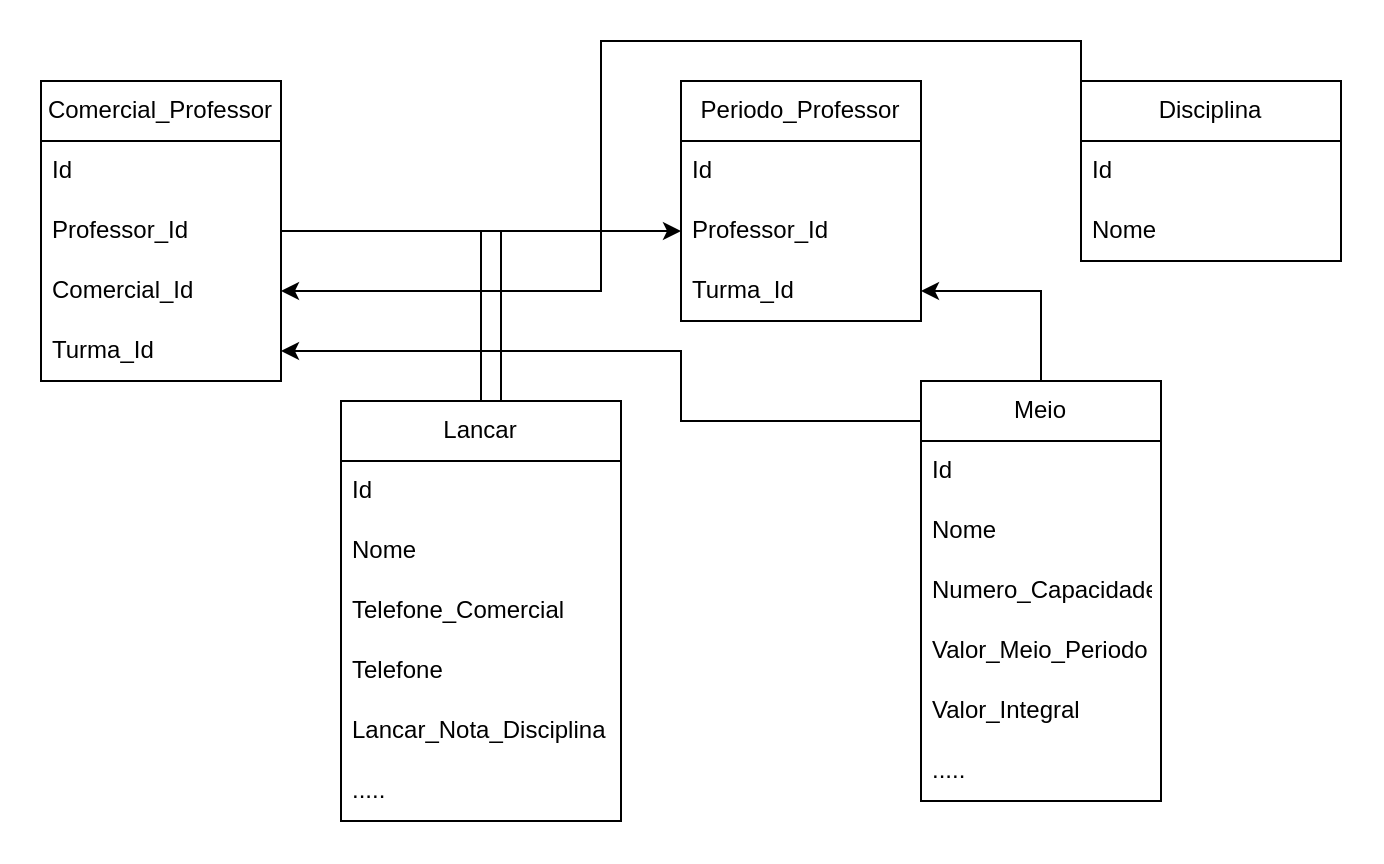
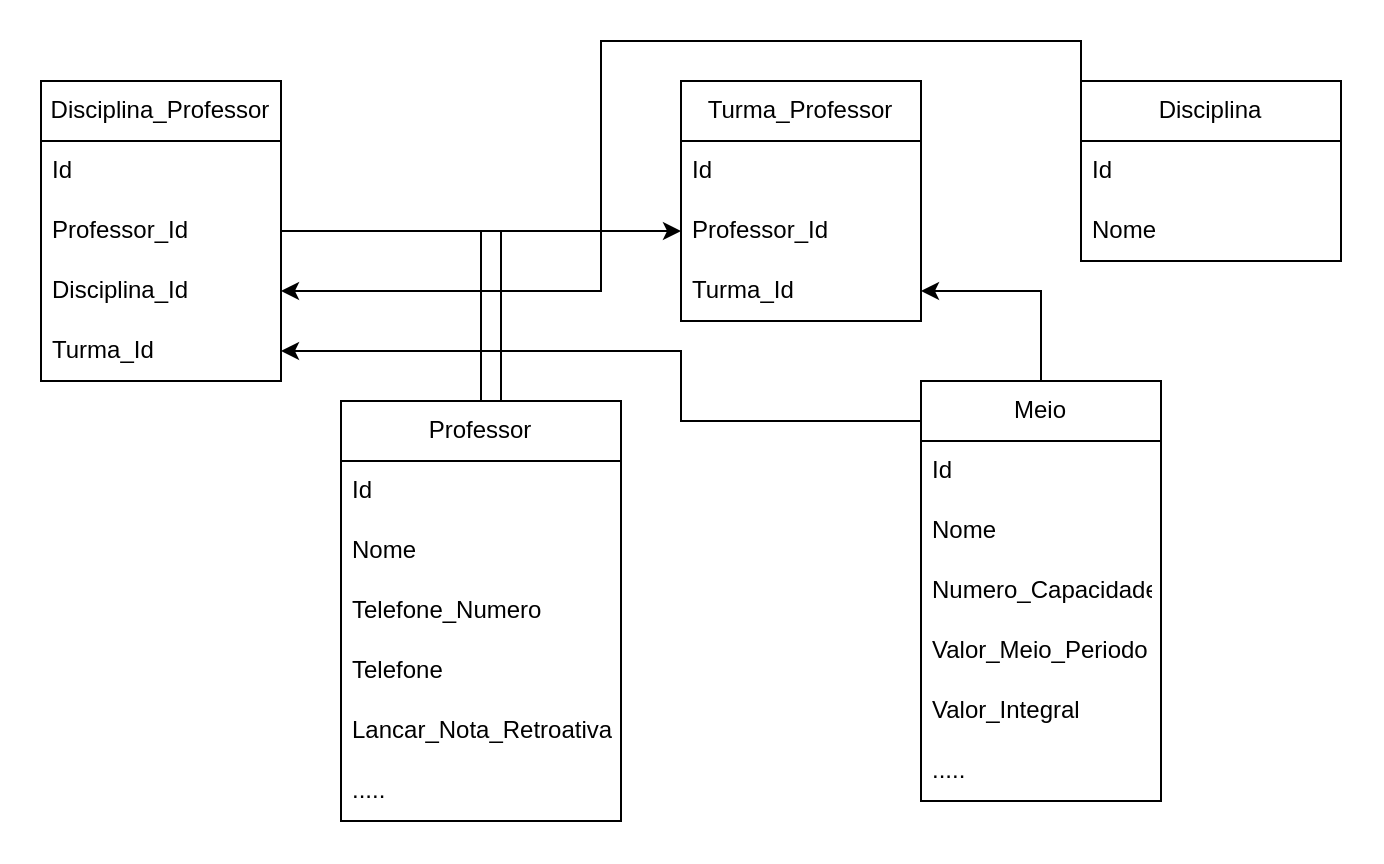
node "Comercial_Professor": label "Comercial_Professor" -> "Disciplina_Professor"
node "Periodo_Professor": label "Periodo_Professor" -> "Turma_Professor"
node "Comercial_Id": label "Comercial_Id" -> "Disciplina_Id"
node "Lancar": label "Lancar" -> "Professor"
node "Telefone_Comercial": label "Telefone_Comercial" -> "Telefone_Numero"
node "Lancar_Nota_Disciplina": label "Lancar_Nota_Disciplina" -> "Lancar_Nota_Retroativa"
